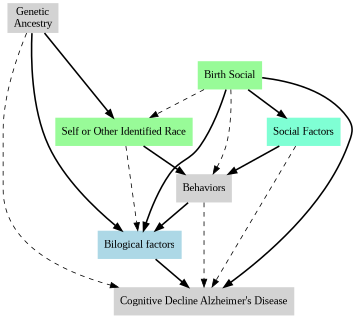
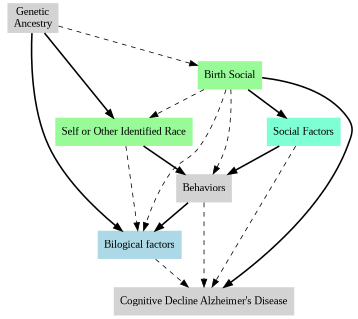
edge "Birth Social" -> "Bilogical factors": style bold -> dashed
edge "Genetic Ancestry" -> "Cognitive Decline Alzheimer's Disease": now "Genetic Ancestry" -> "Birth Social"
edge "Bilogical factors" -> "Cognitive Decline Alzheimer's Disease": style bold -> dashed
